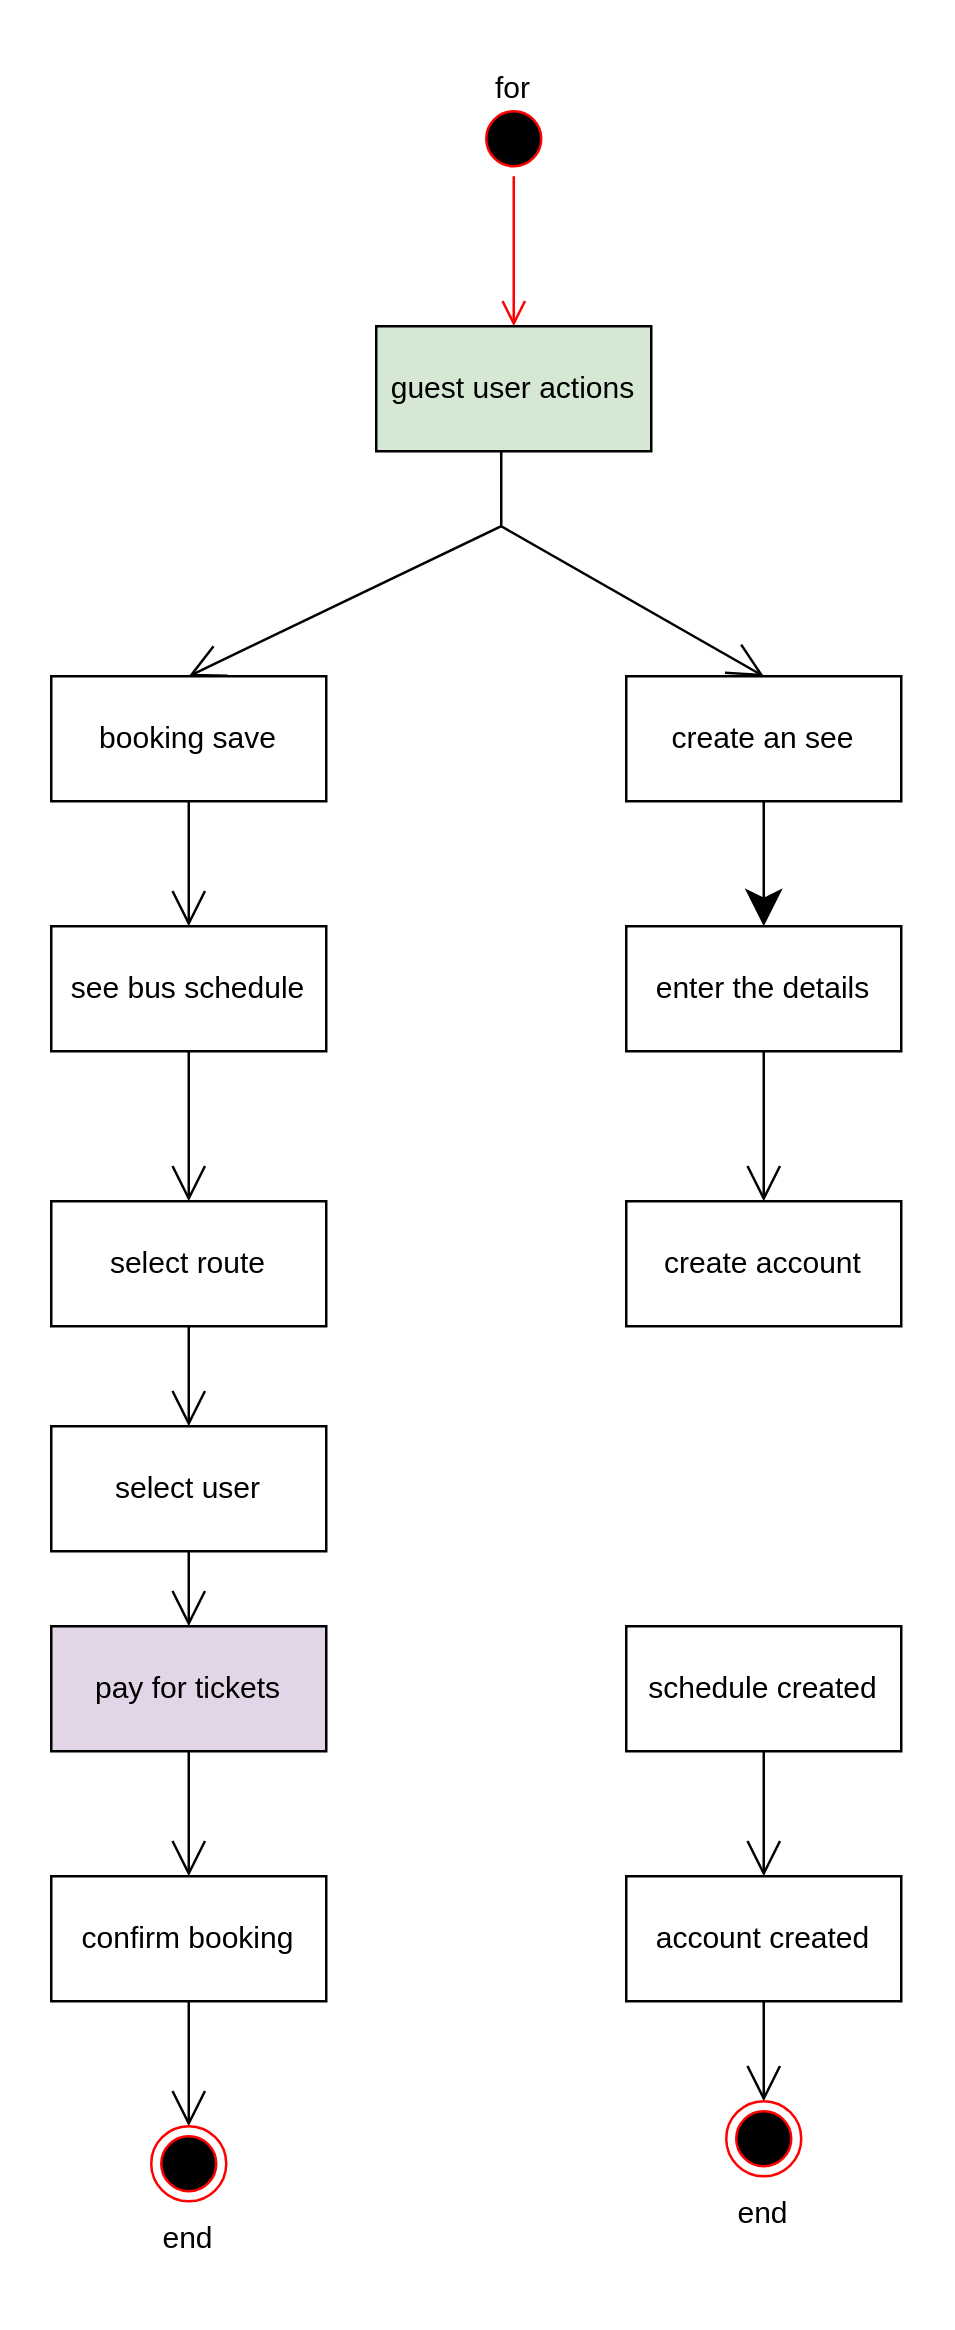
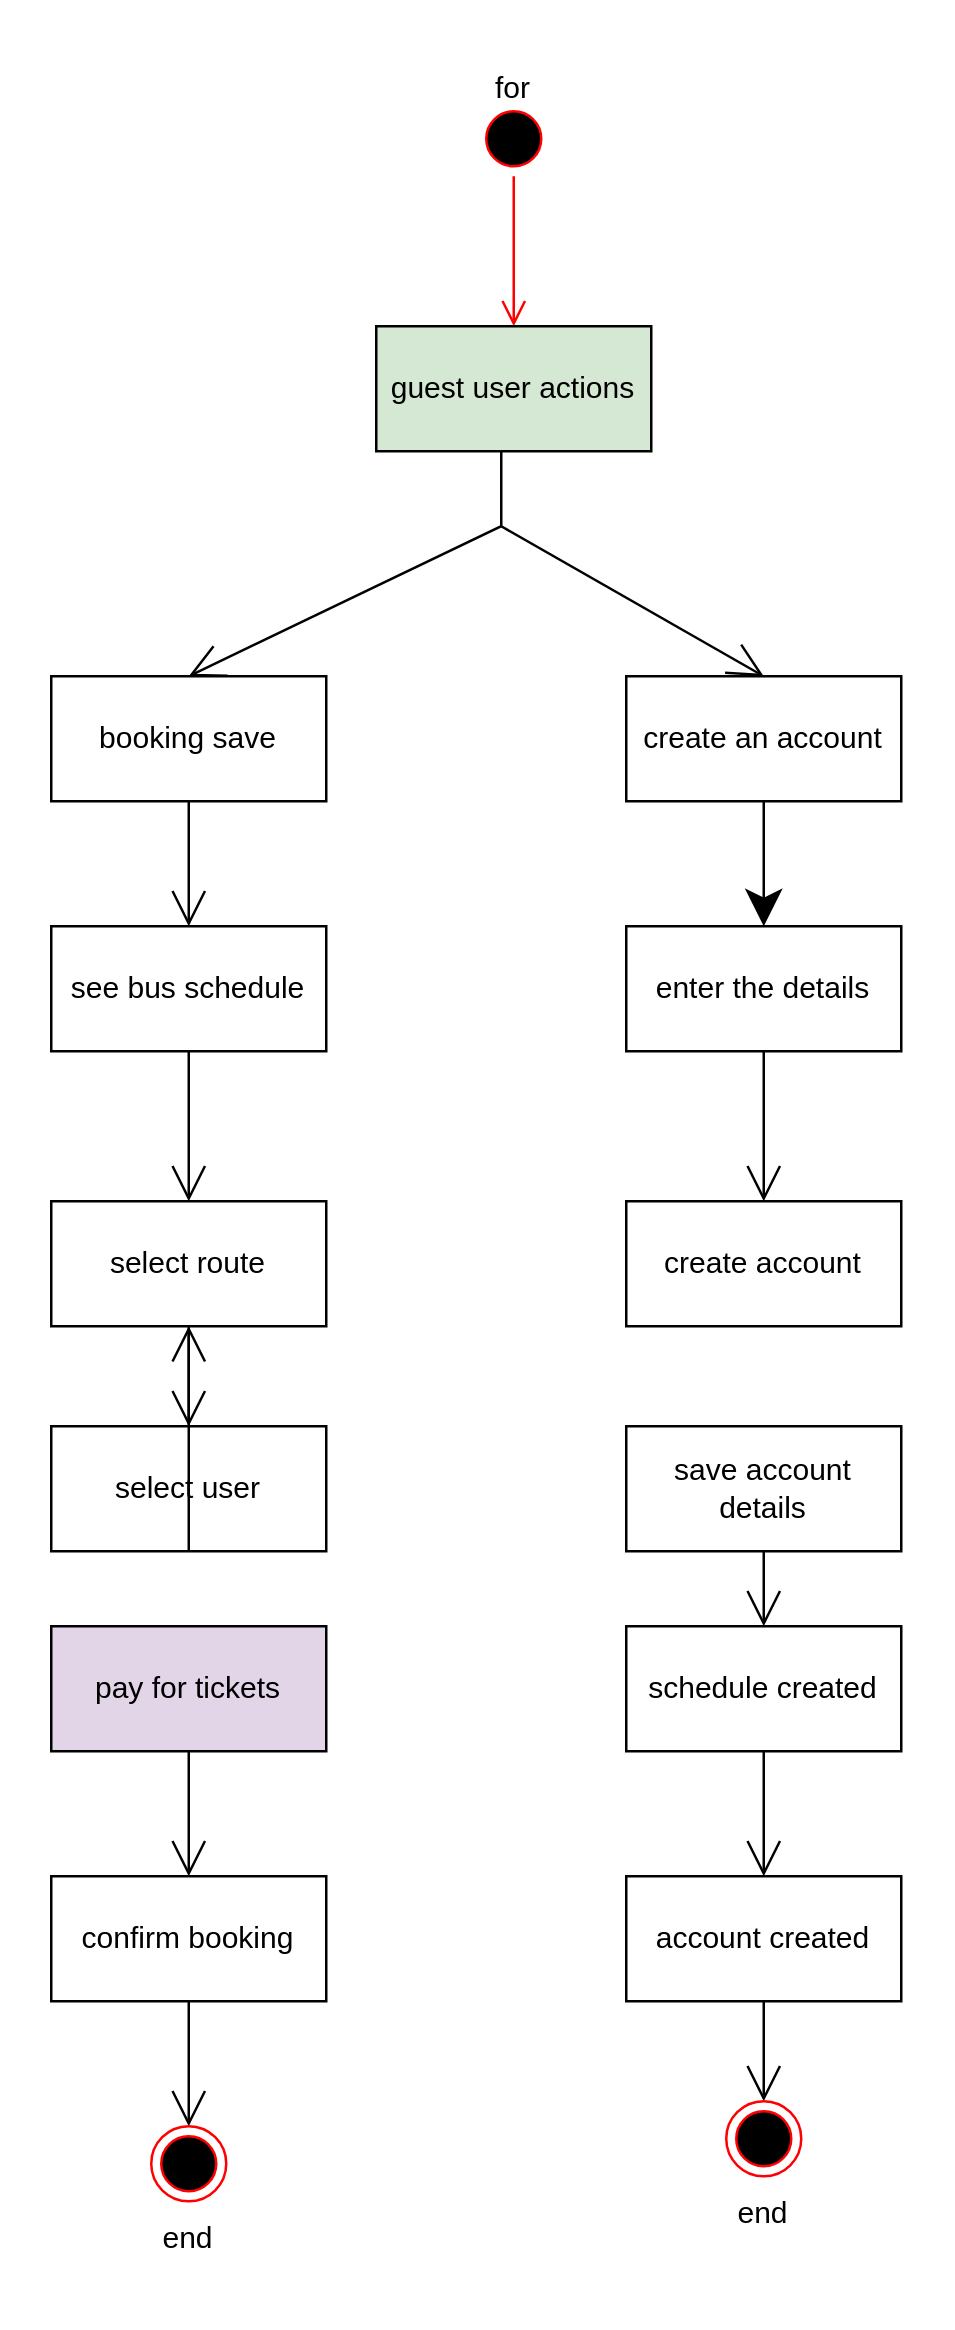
node "create an see": label "create an see" -> "create an account"
node "save account details": added
edge "select user" -> "pay for tickets": now "select user" -> "select route"
edge "save account details" -> "schedule created": added
